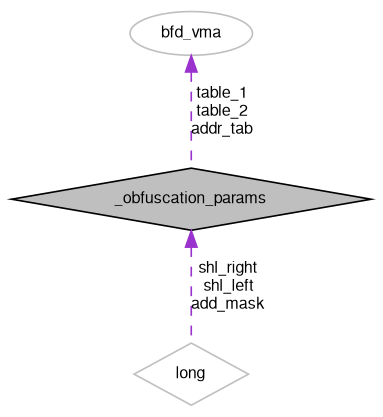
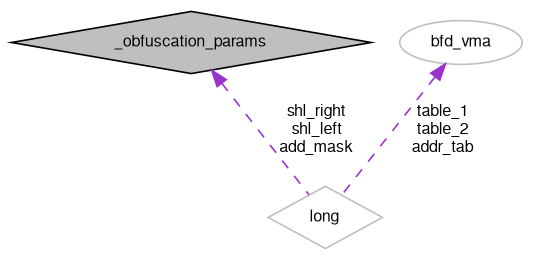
edge "_obfuscation_params" -> "bfd_vma": now "long" -> "bfd_vma"
